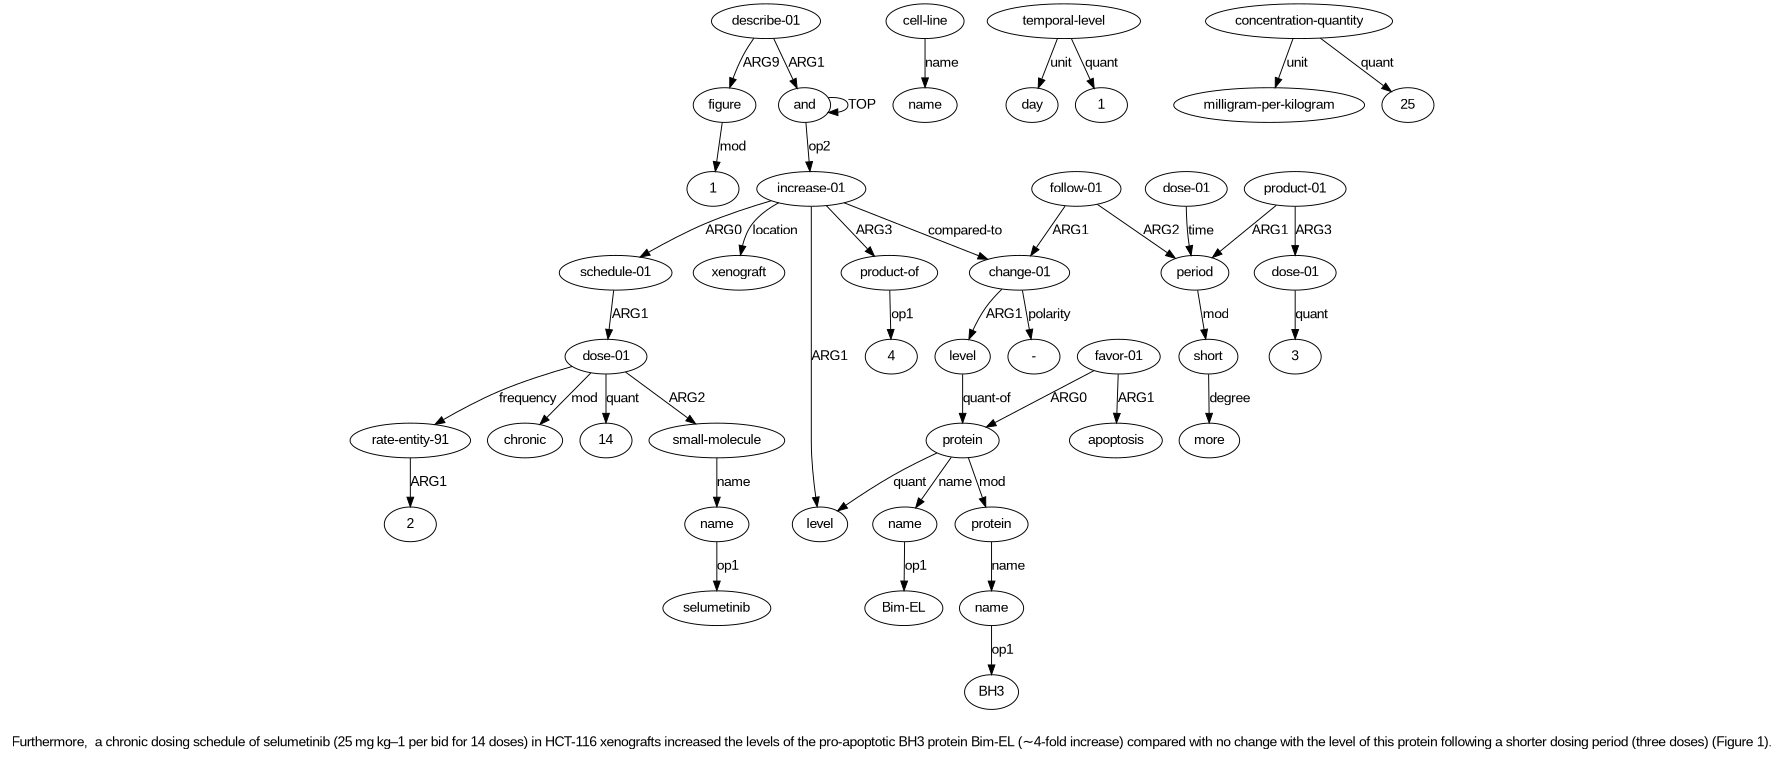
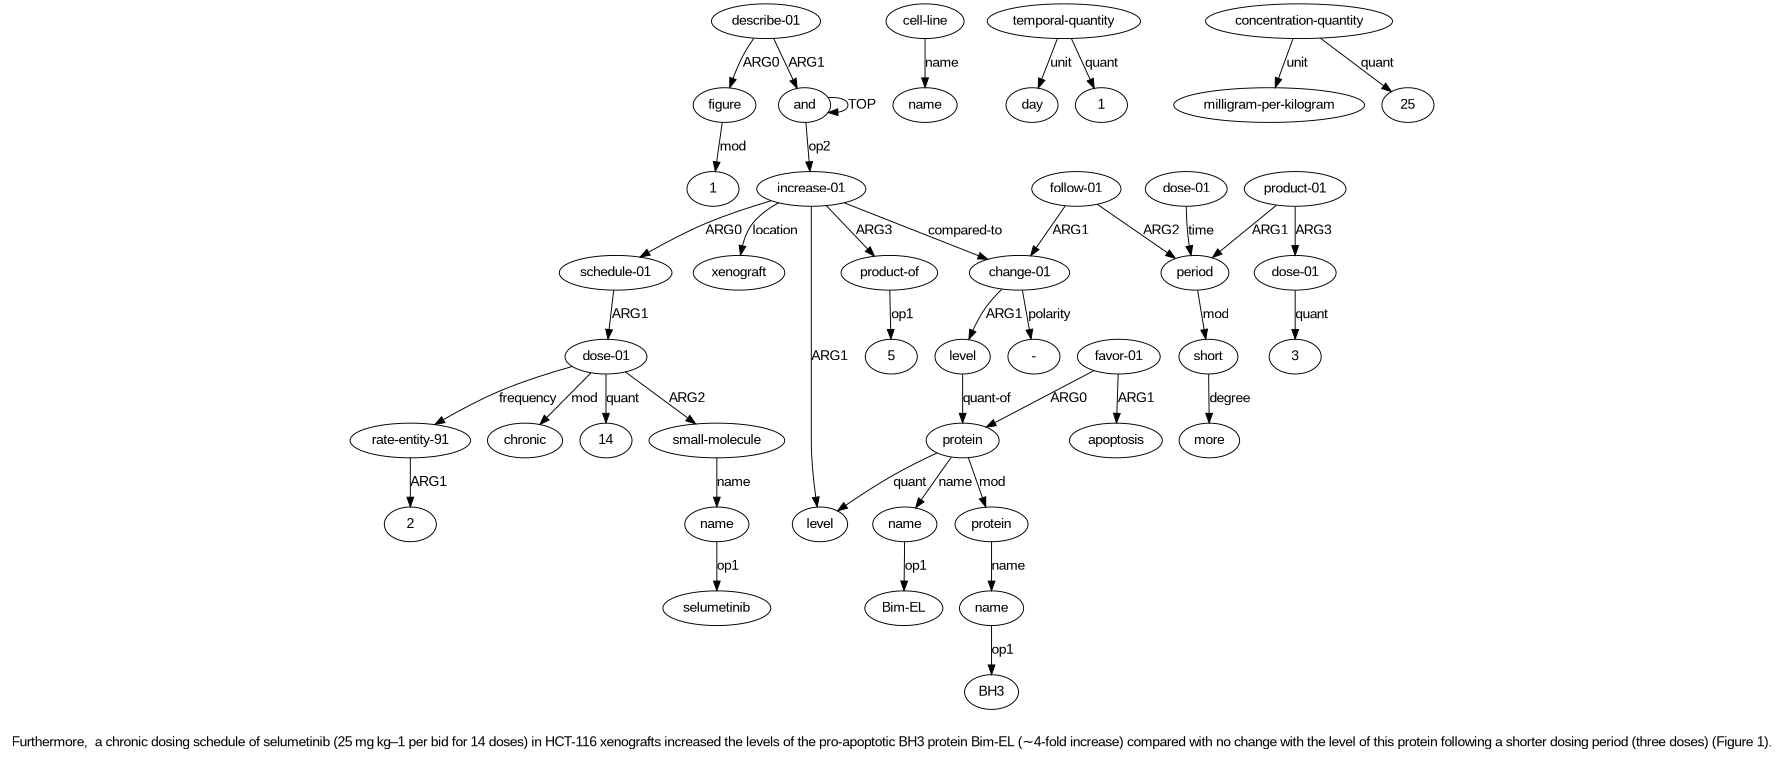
node "temporal-level": label "temporal-level" -> "temporal-quantity"
edge "describe-01" -> "figure": label "ARG9" -> "ARG0"
node "4": label "4" -> "5"
